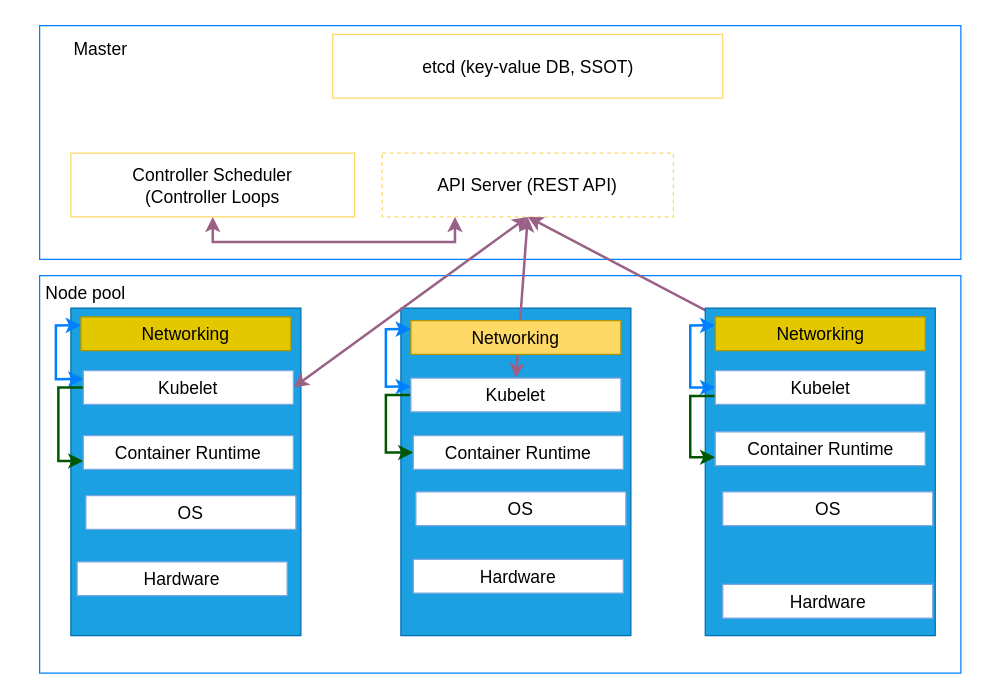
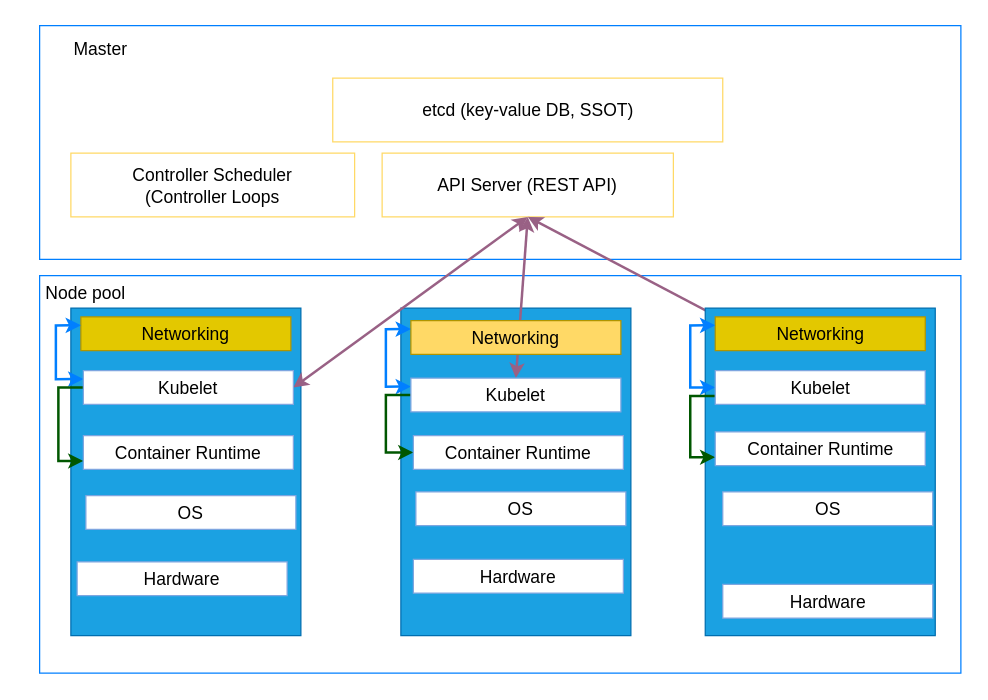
node "etcd (key-value DB, SSOT)": moved (528, 66) -> (528, 110)
node "API Server (REST API)": style dashed -> solid
edge "Controller Scheduler (Controller Loops" -- "API Server (REST API)": removed
